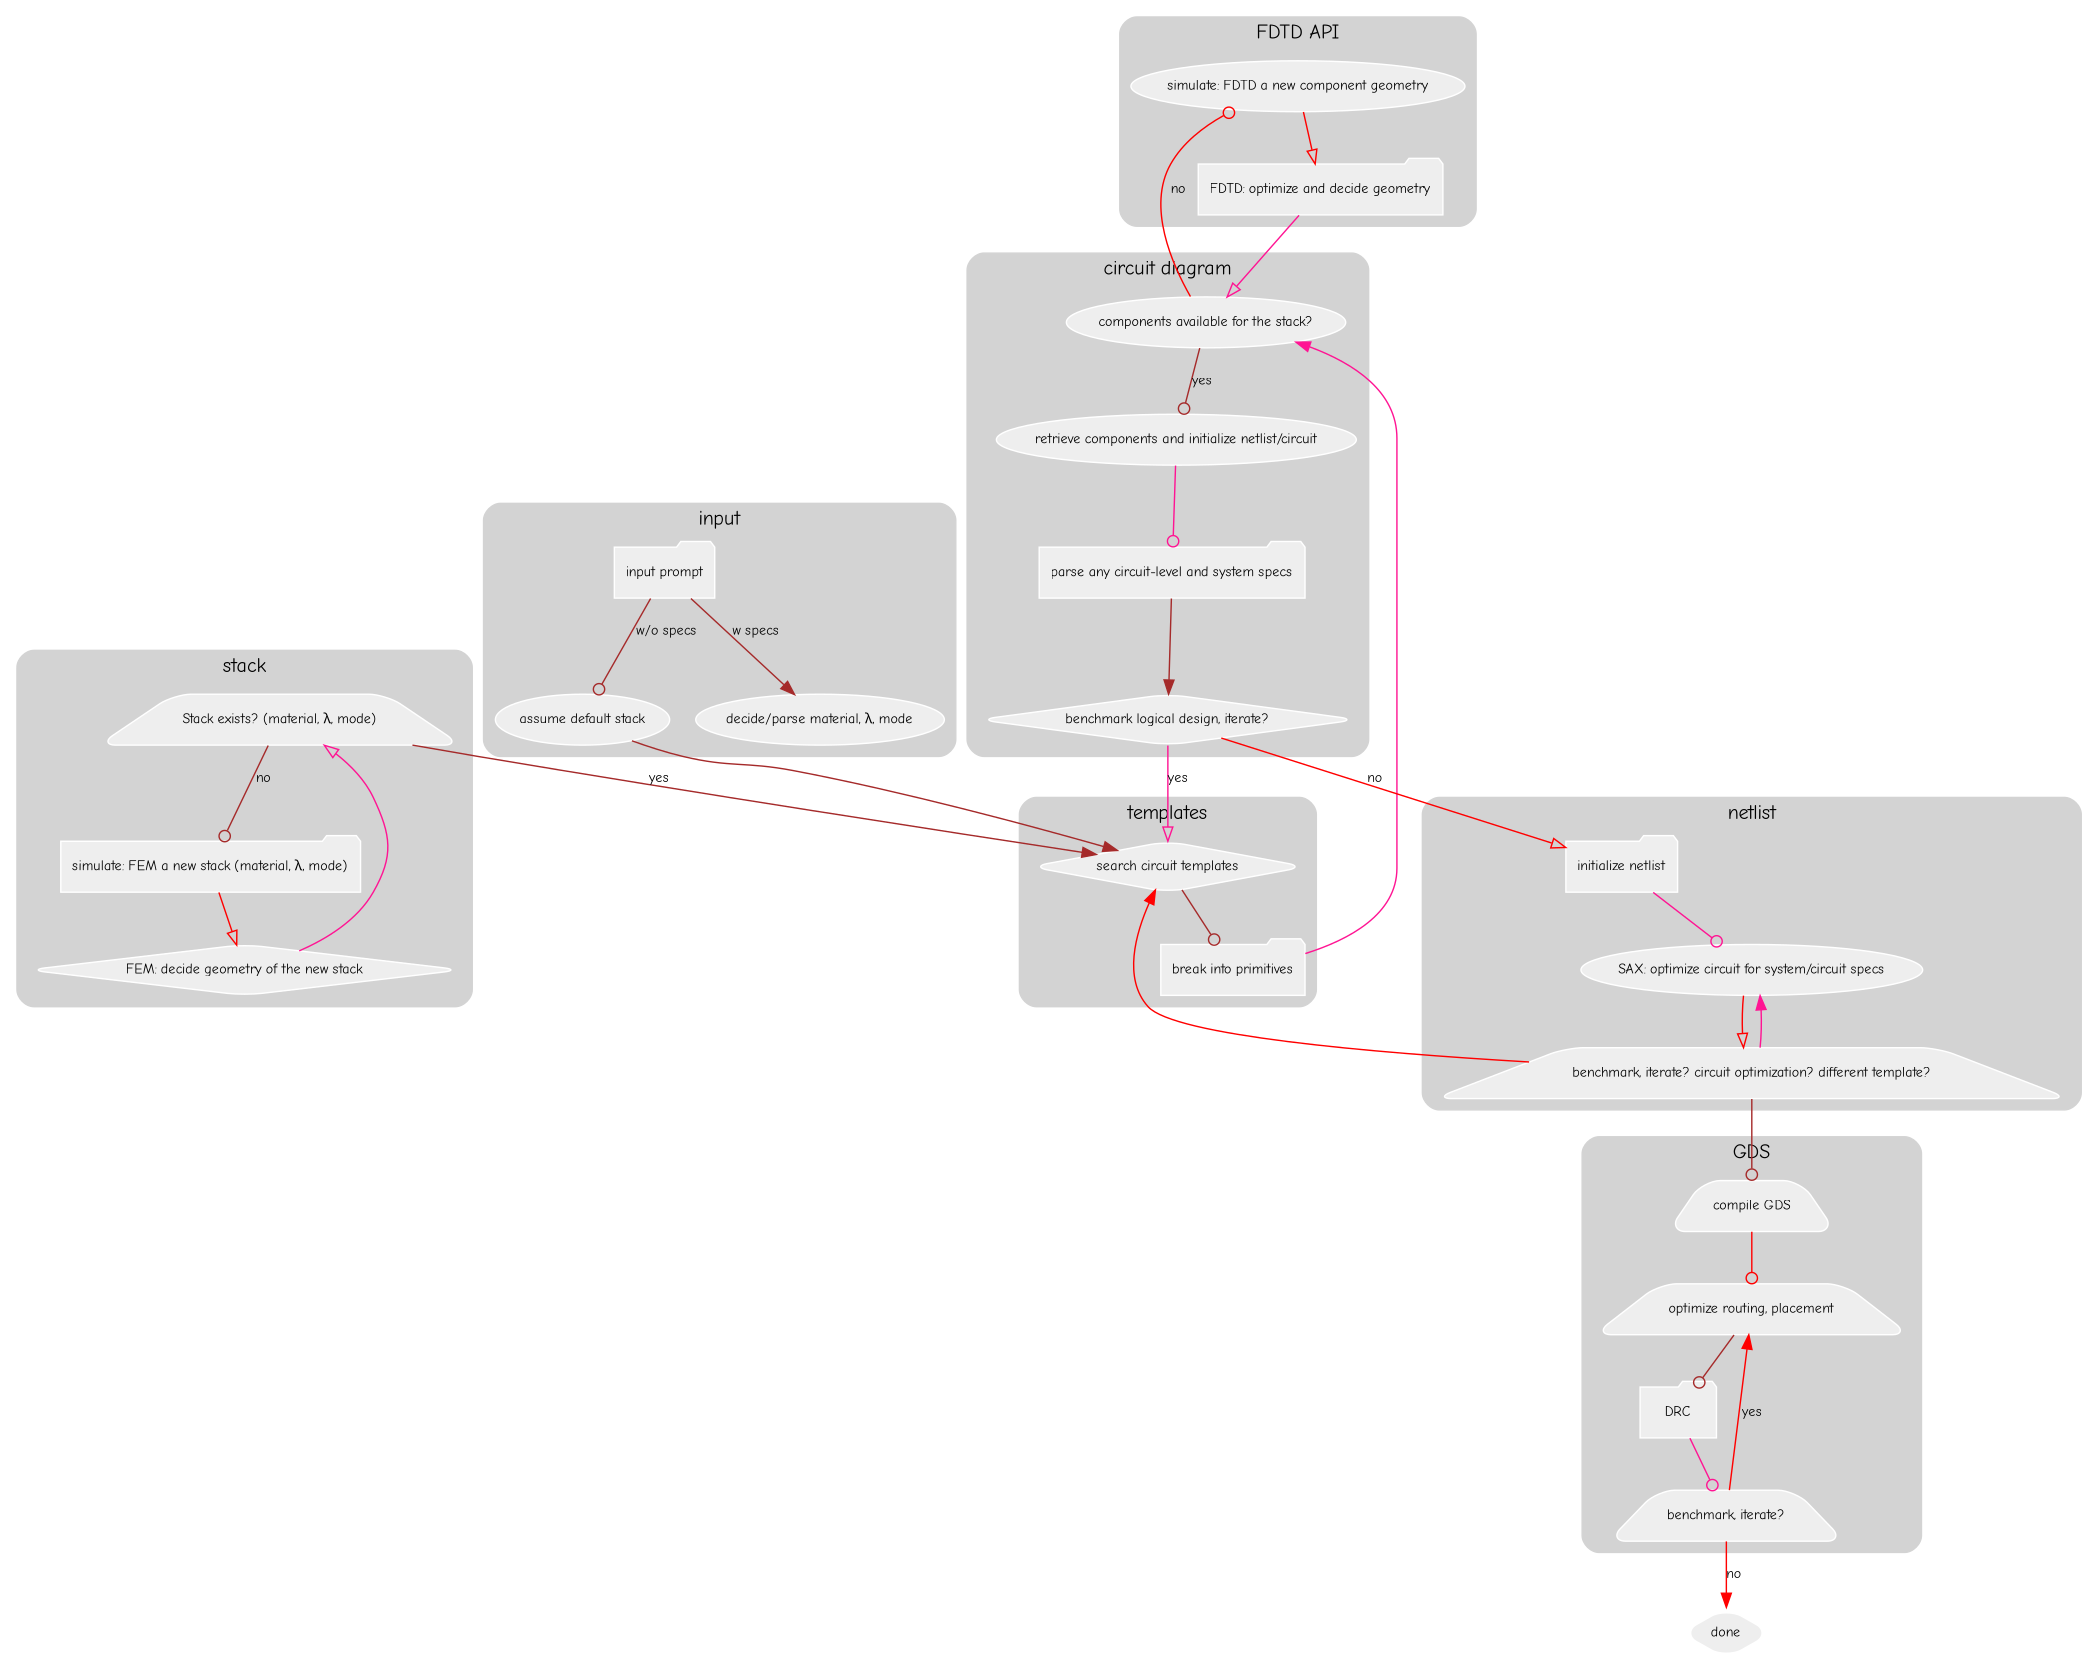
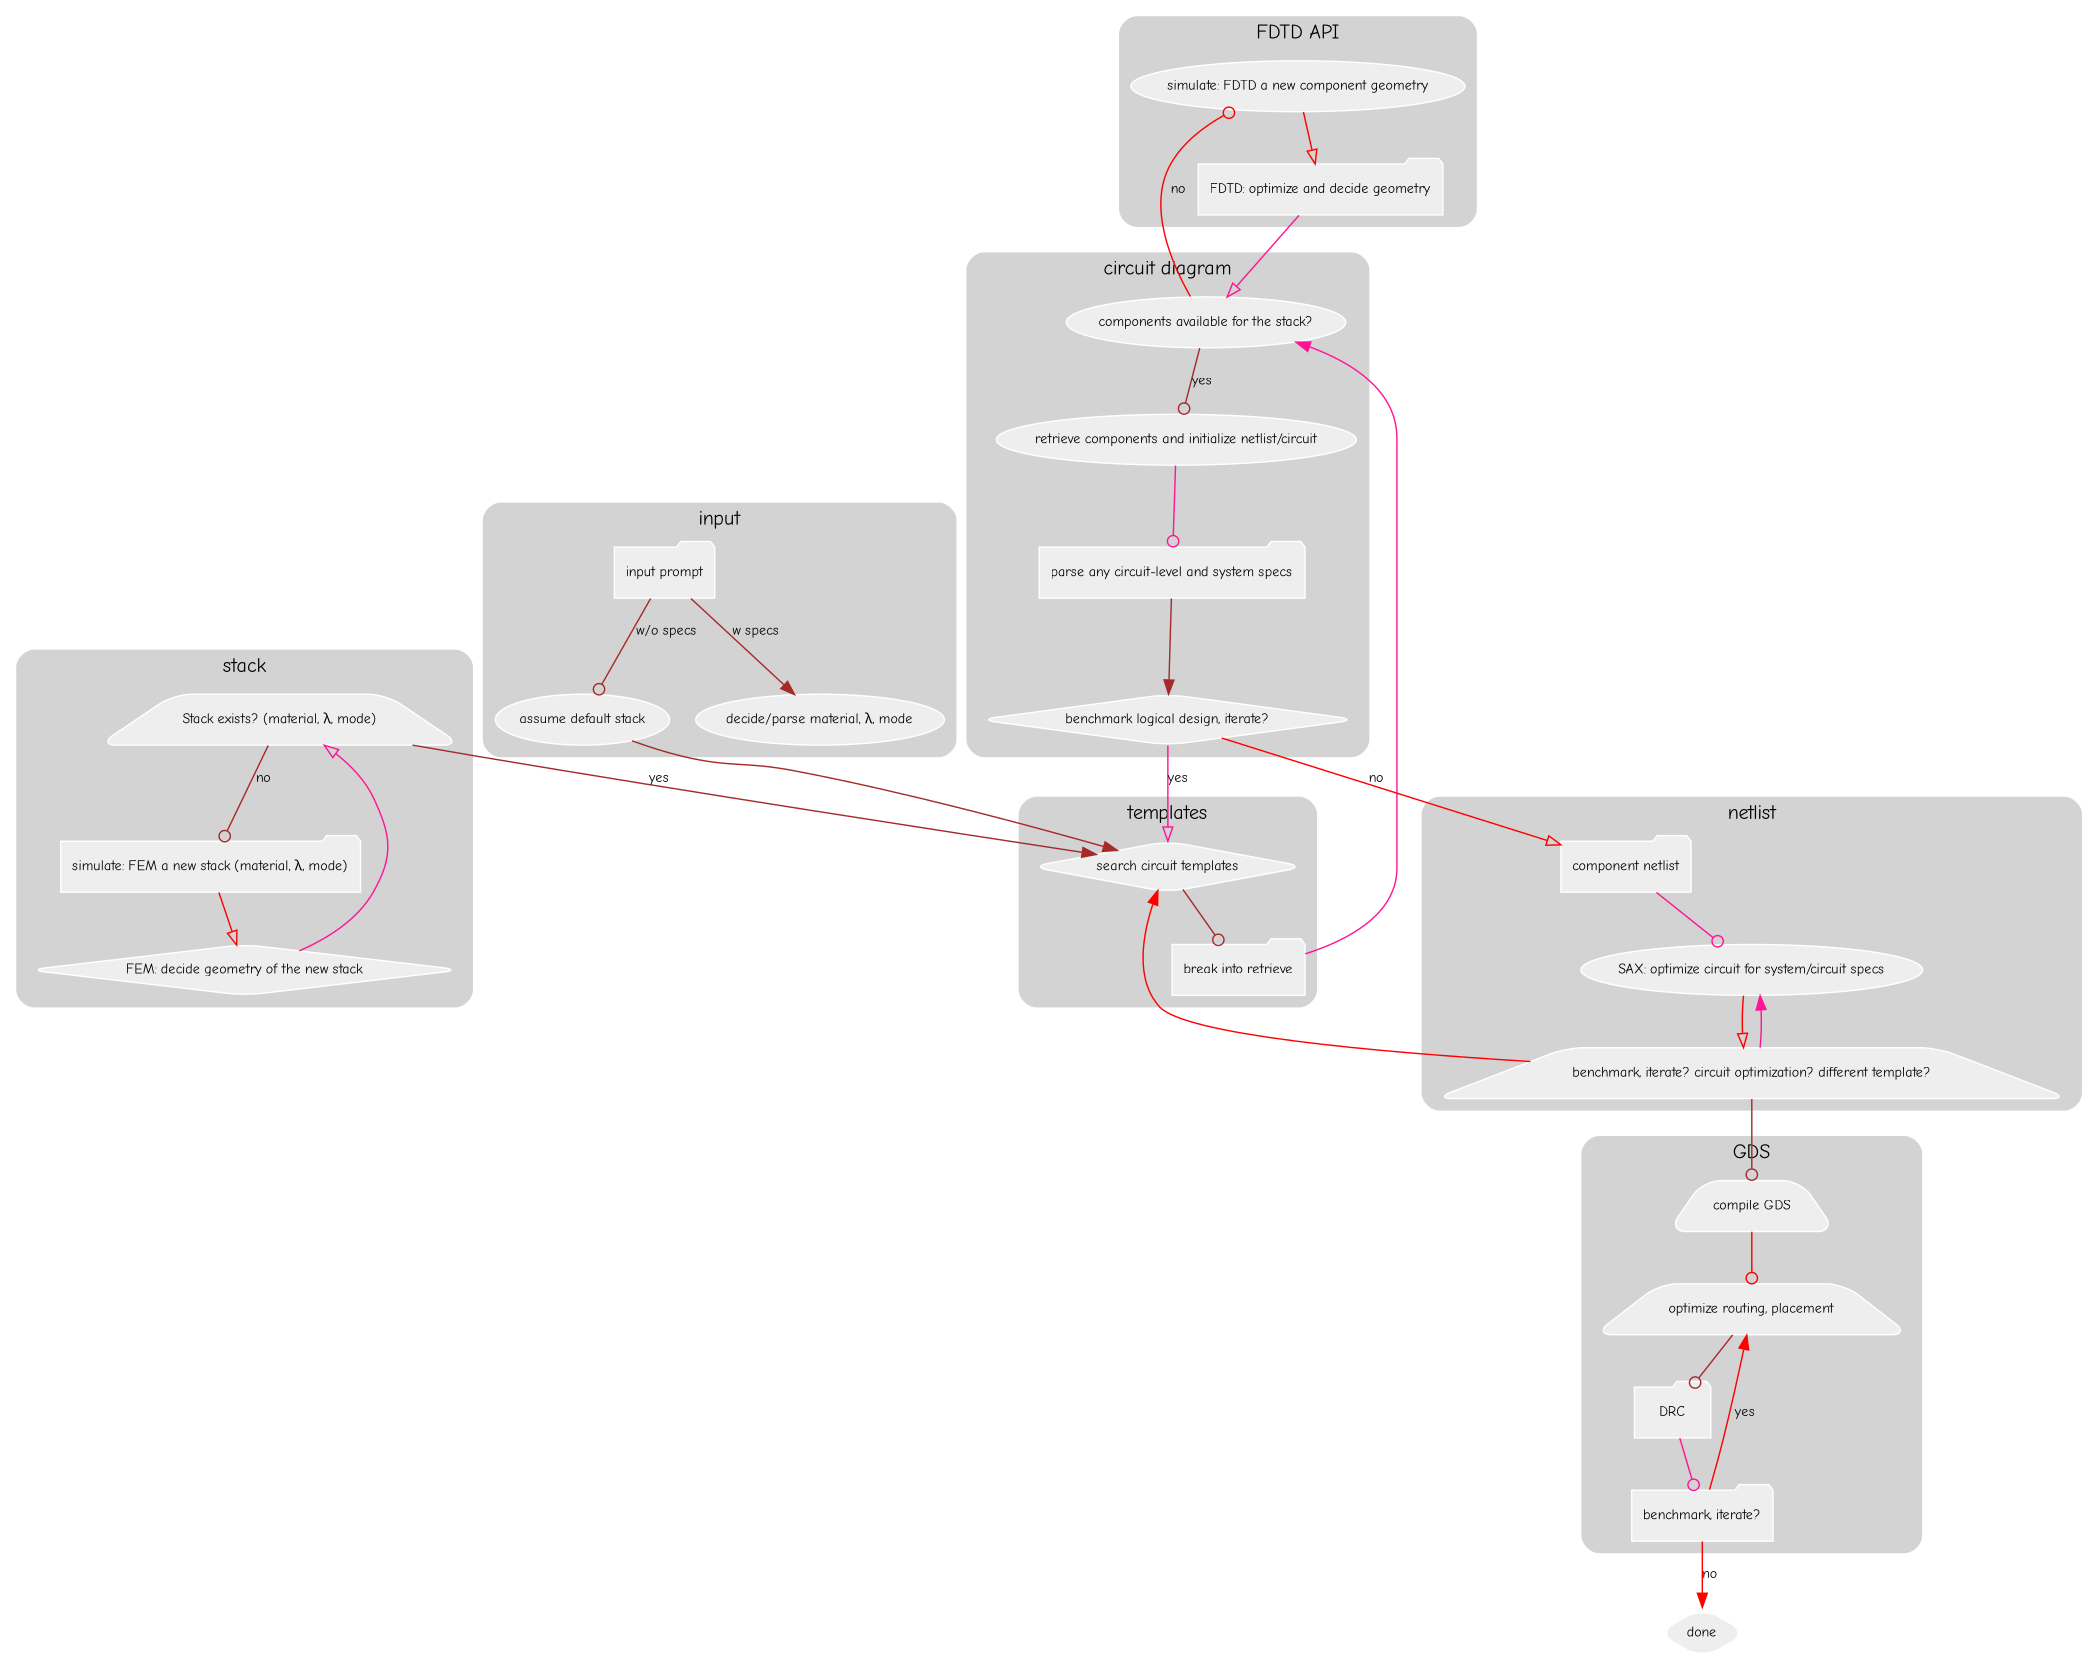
node "initialize netlist": label "initialize netlist" -> "component netlist"
node "break into primitives": label "break into primitives" -> "break into retrieve"
node "benchmark, iterate?": shape trapezium -> folder
